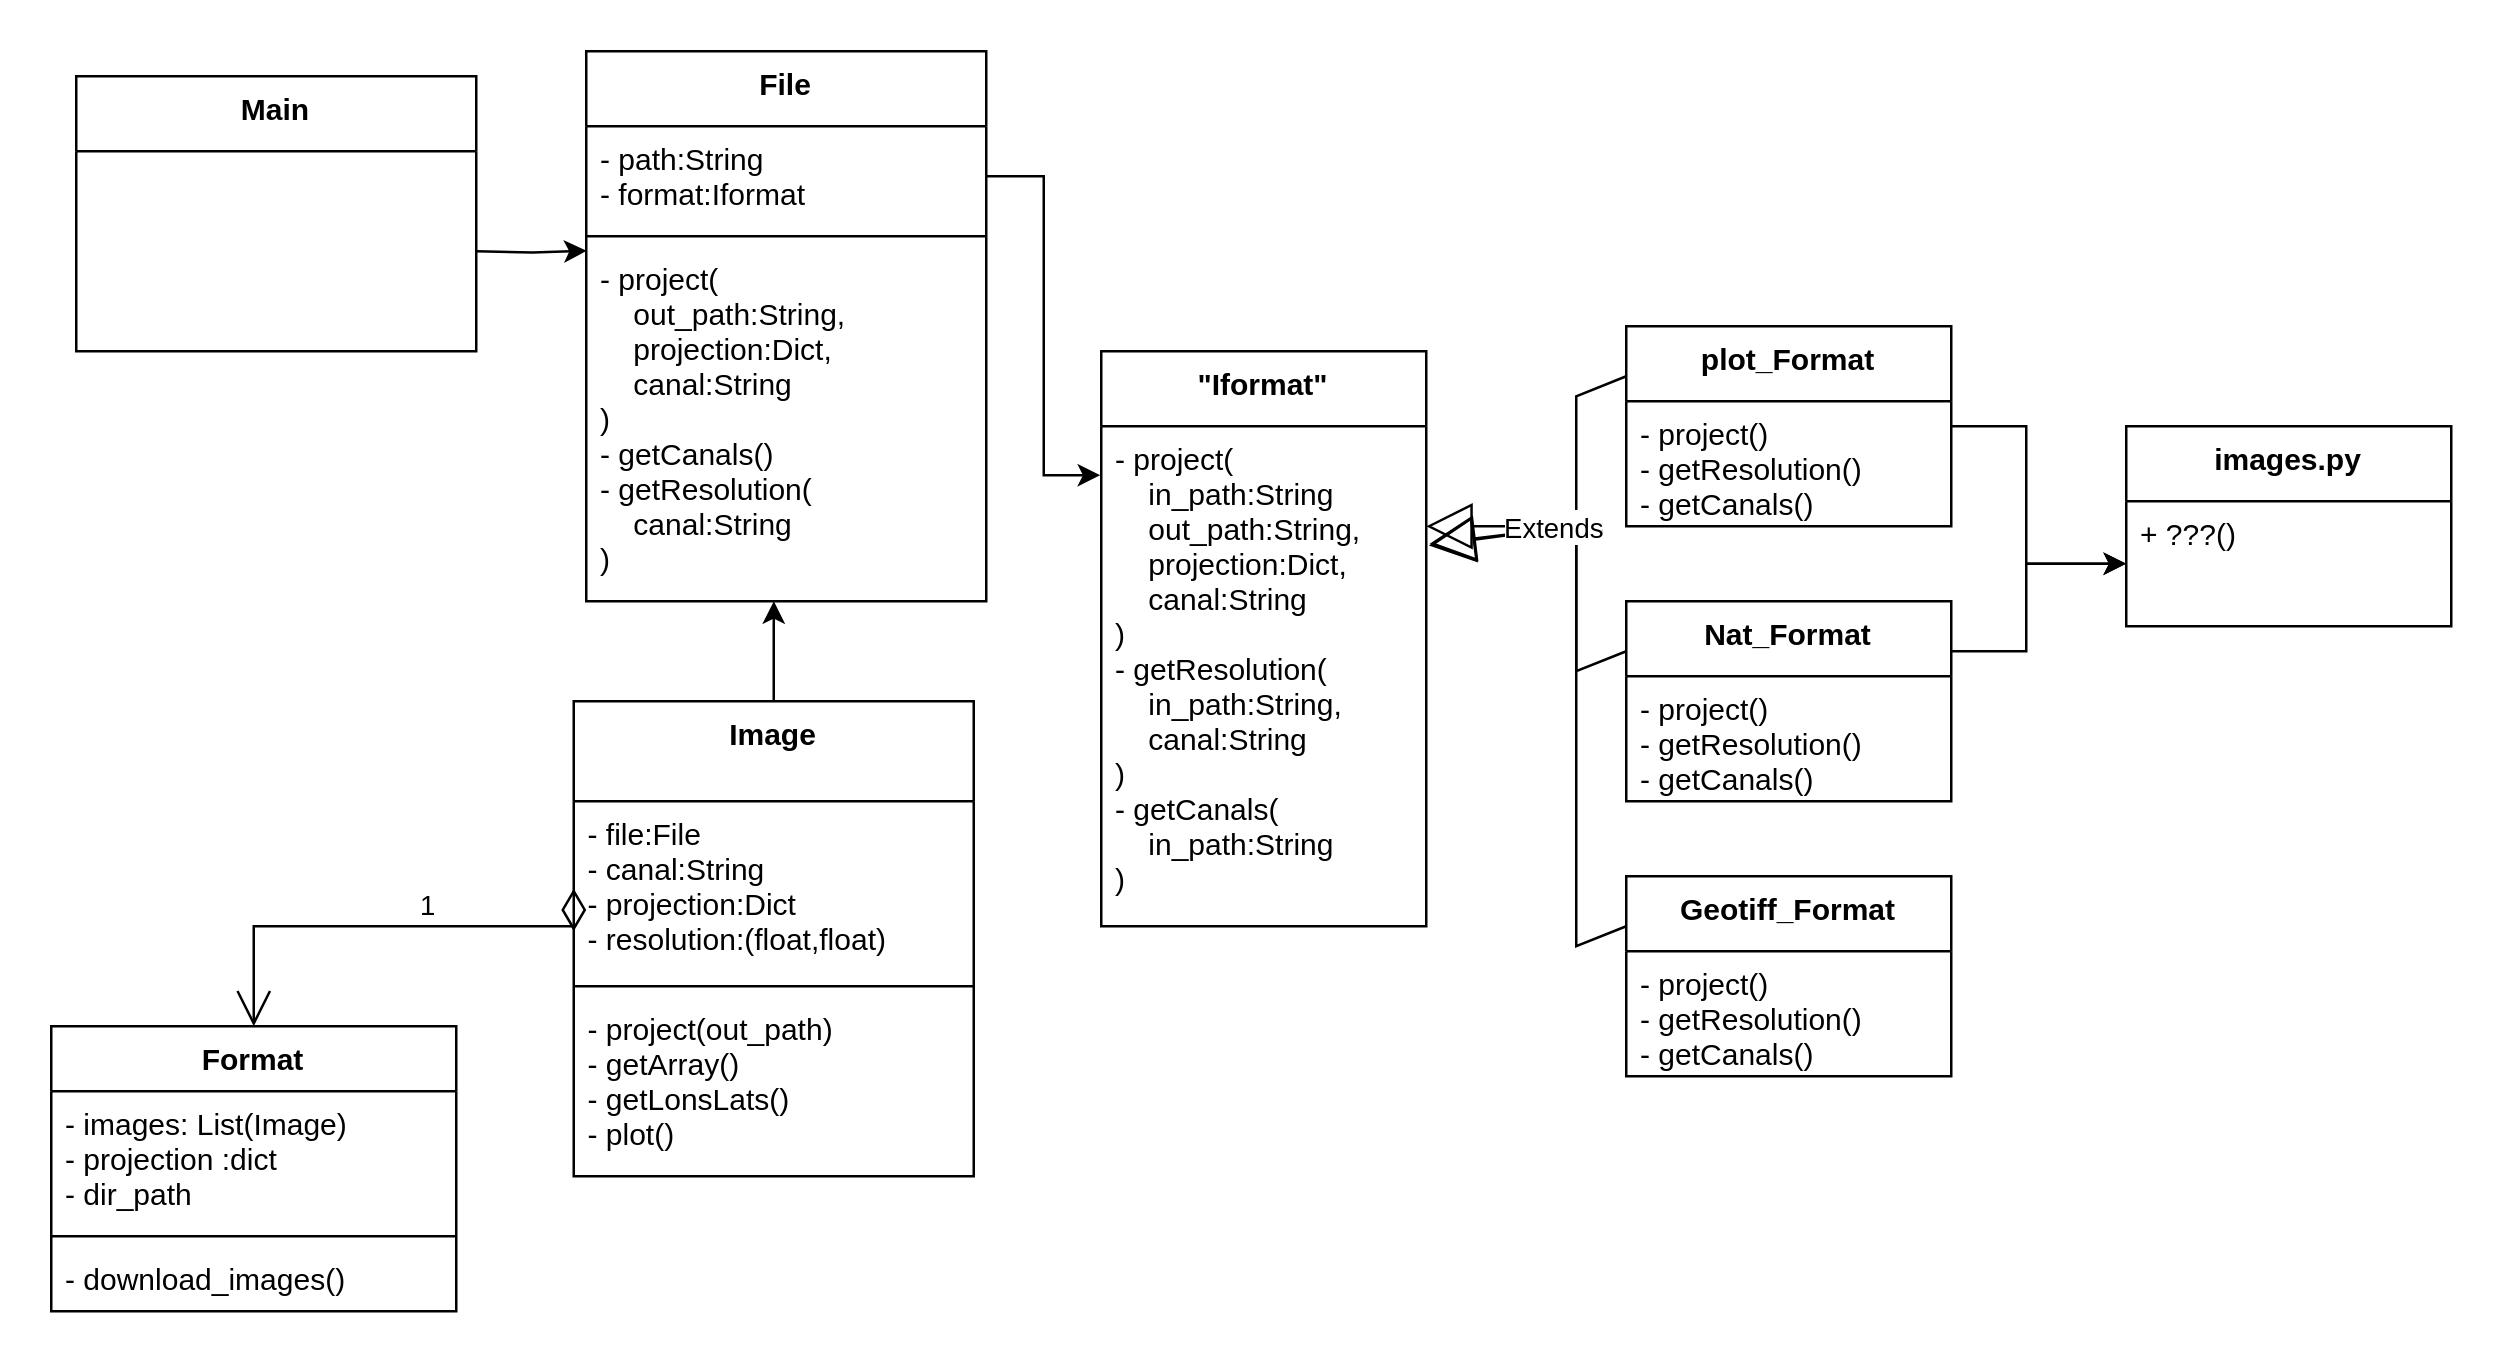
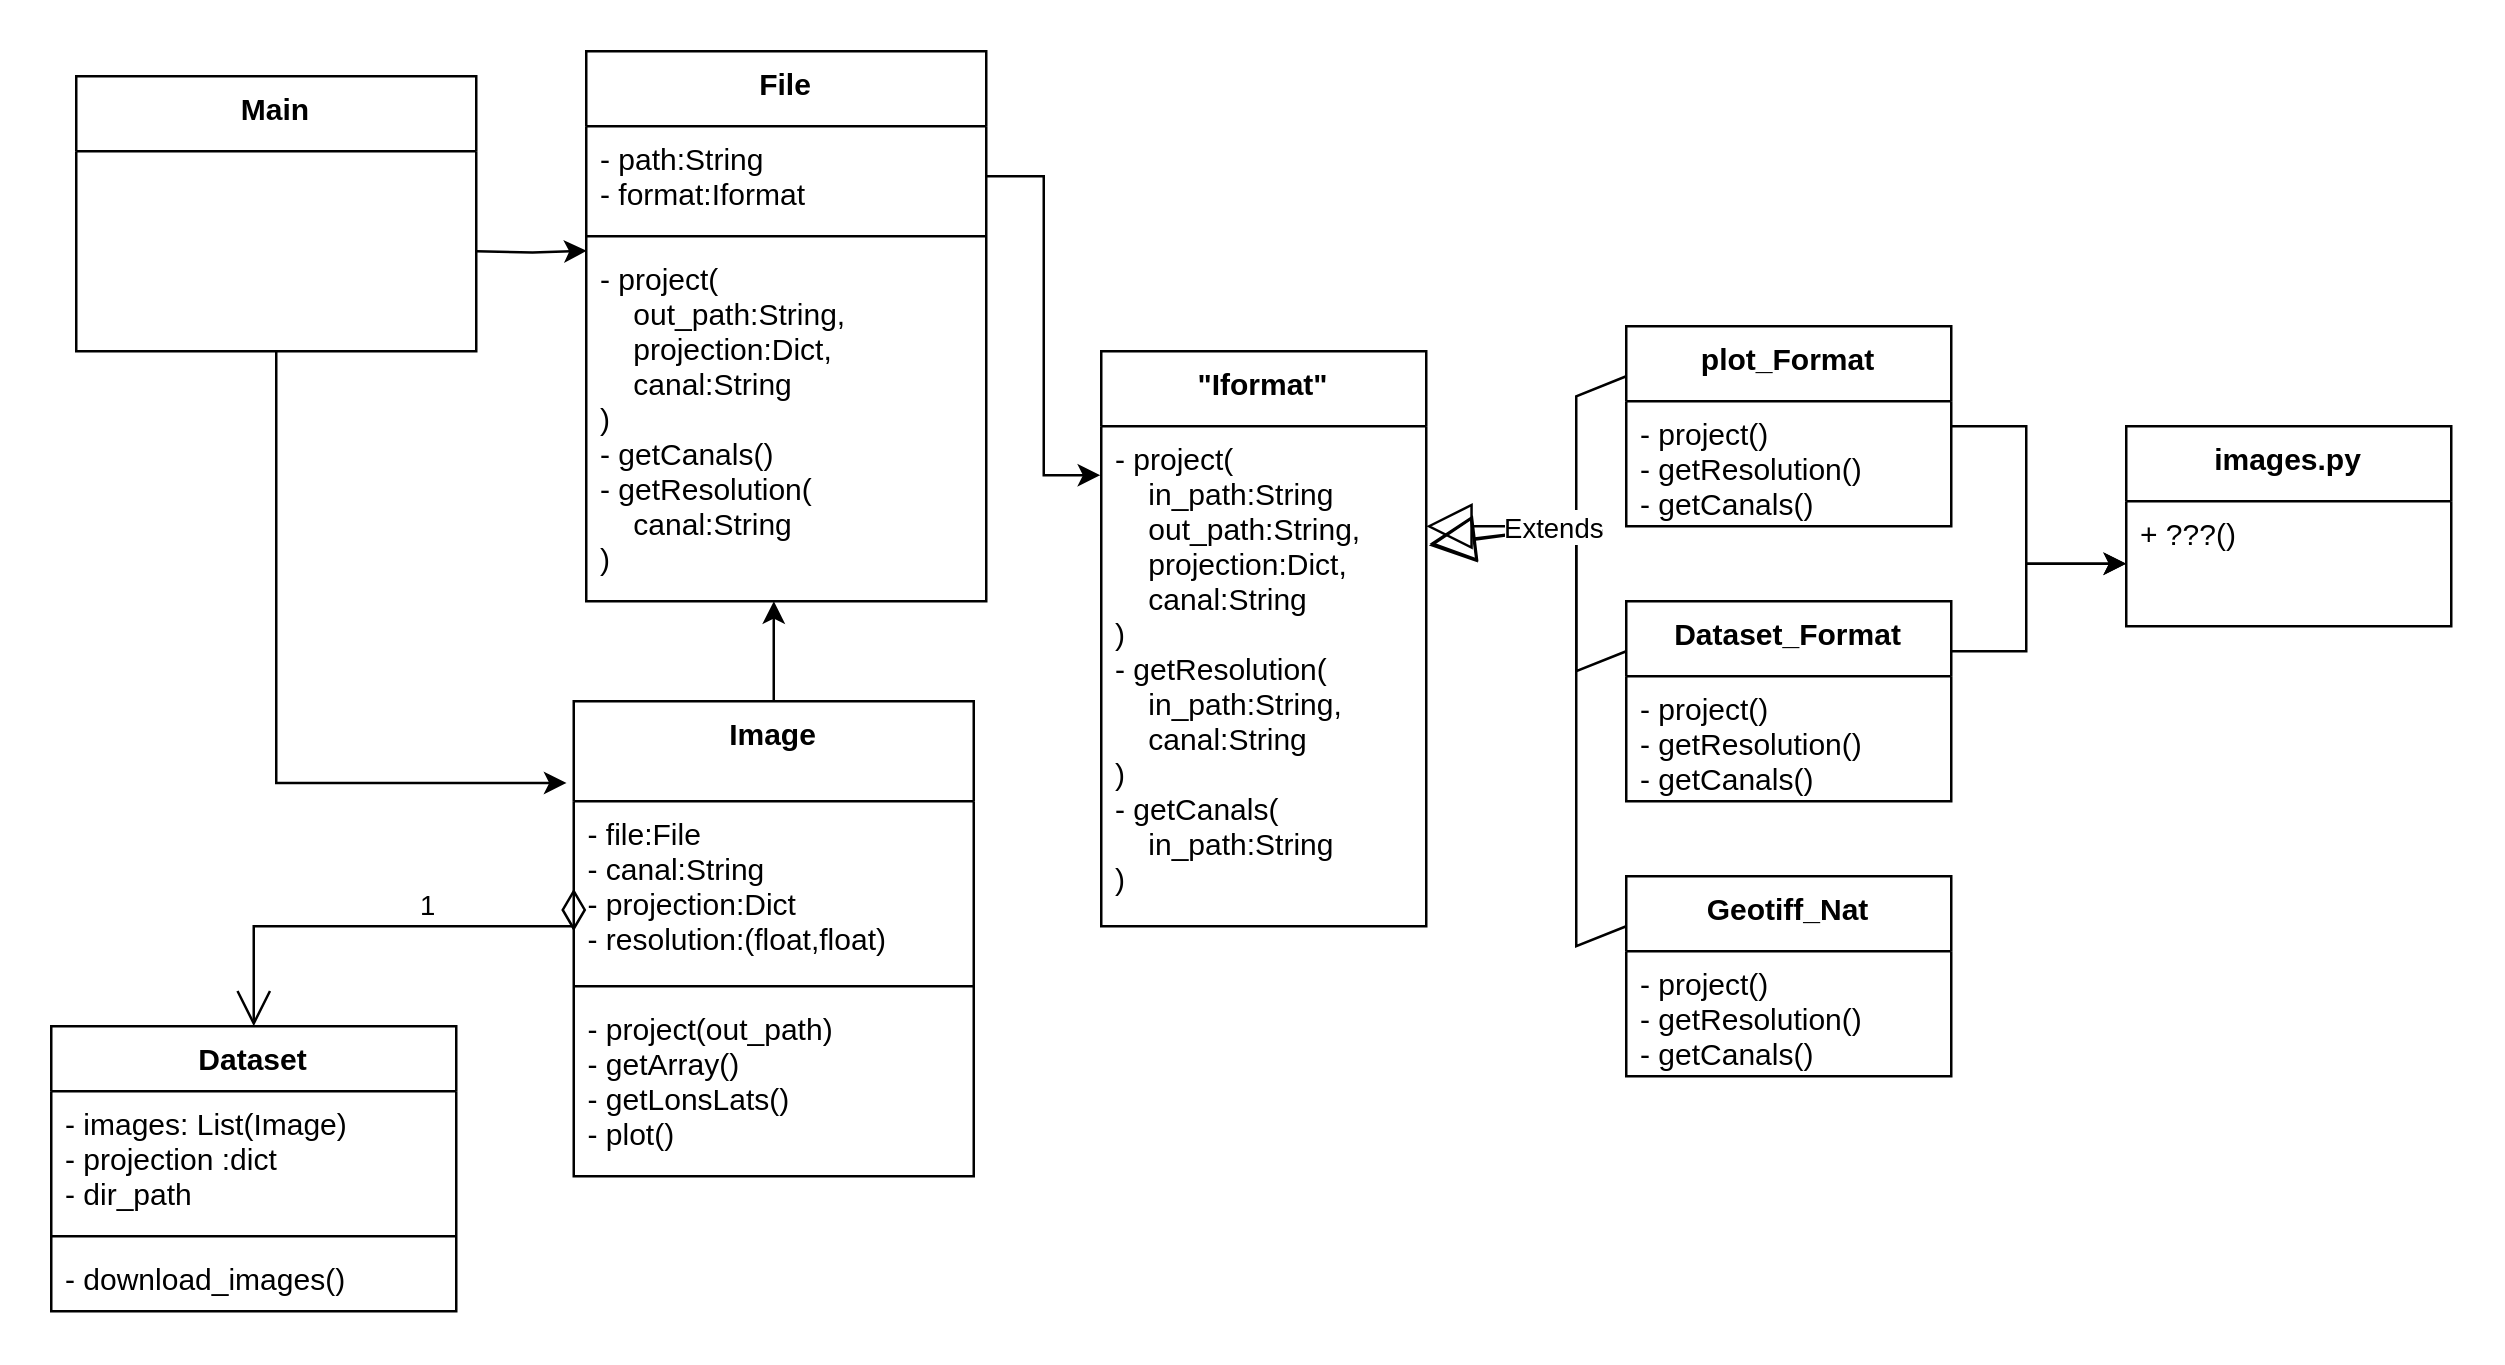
node "Nat_Format": label "Nat_Format" -> "Dataset_Format"
edge "Main" -> "Image": added
node "Geotiff_Format": label "Geotiff_Format" -> "Geotiff_Nat"
node "Format": label "Format" -> "Dataset"
